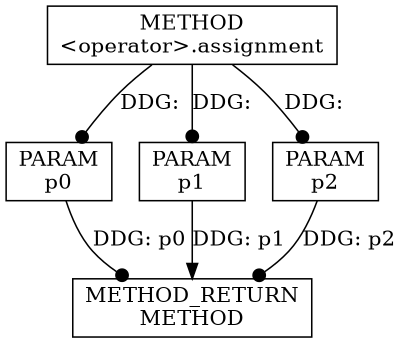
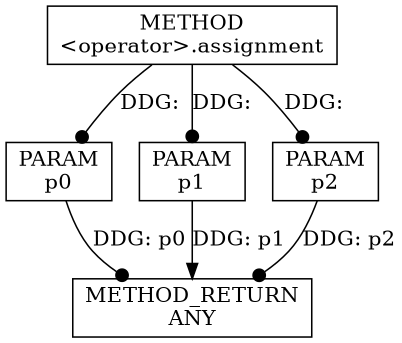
node "METHOD_RETURN": text "METHOD" -> "ANY"
